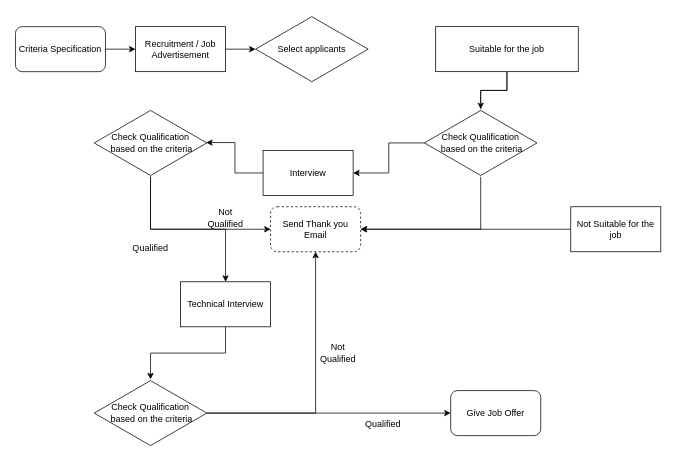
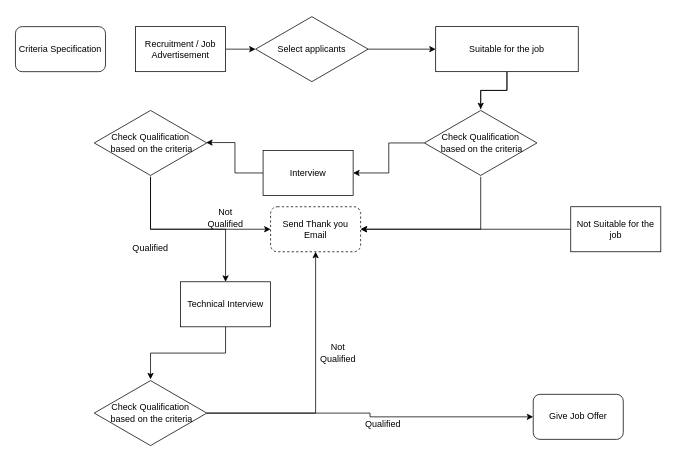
edge "Criteria Specification" -> "Recruitment / Job Advertisement": removed
edge "Select applicants" -> "Suitable for the job": added
node "Give Job Offer": moved (495, 413) -> (578, 417)
